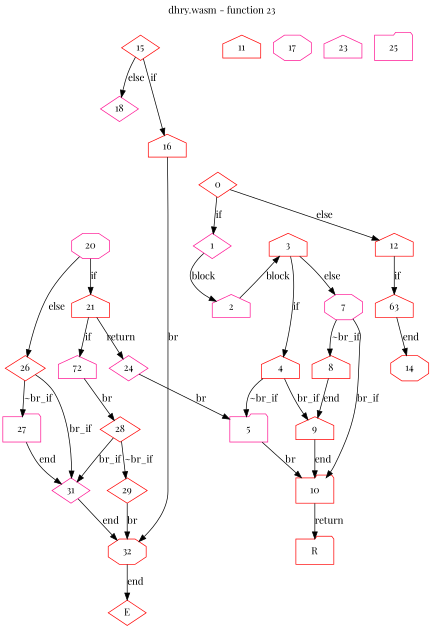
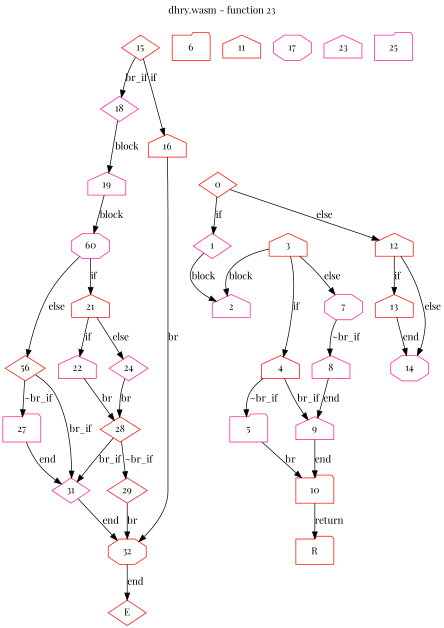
node "6": added
edge "15" -> "18": label "else" -> "br_if"
node "19": added
node "20": label "20" -> "60"
edge "2" -> "3": reversed
edge "12" -> "14": added, label "else"
node "63": label "63" -> "13"
edge "21" -> "24": label "return" -> "else"
node "26": label "26" -> "56"
node "72": label "72" -> "22"
node "8": color red -> deeppink
node "14": color red -> deeppink
edge "24" -> "5": now "24" -> "28"
edge "7" -> "10": removed, label "br_if"
node "9": color red -> deeppink
